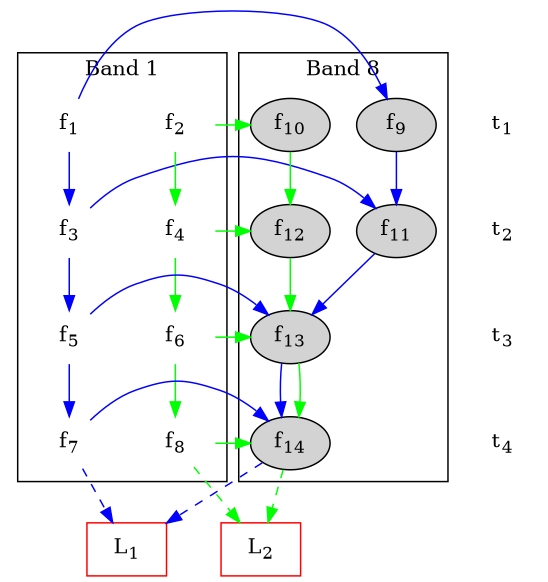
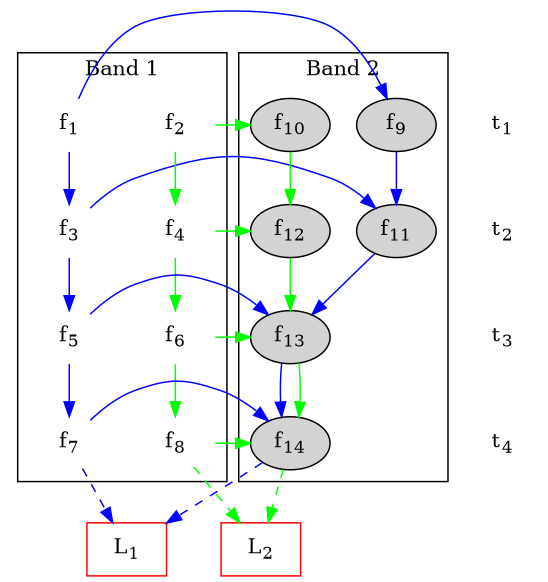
cluster "Band 8": label "Band 8" -> "Band 2"
